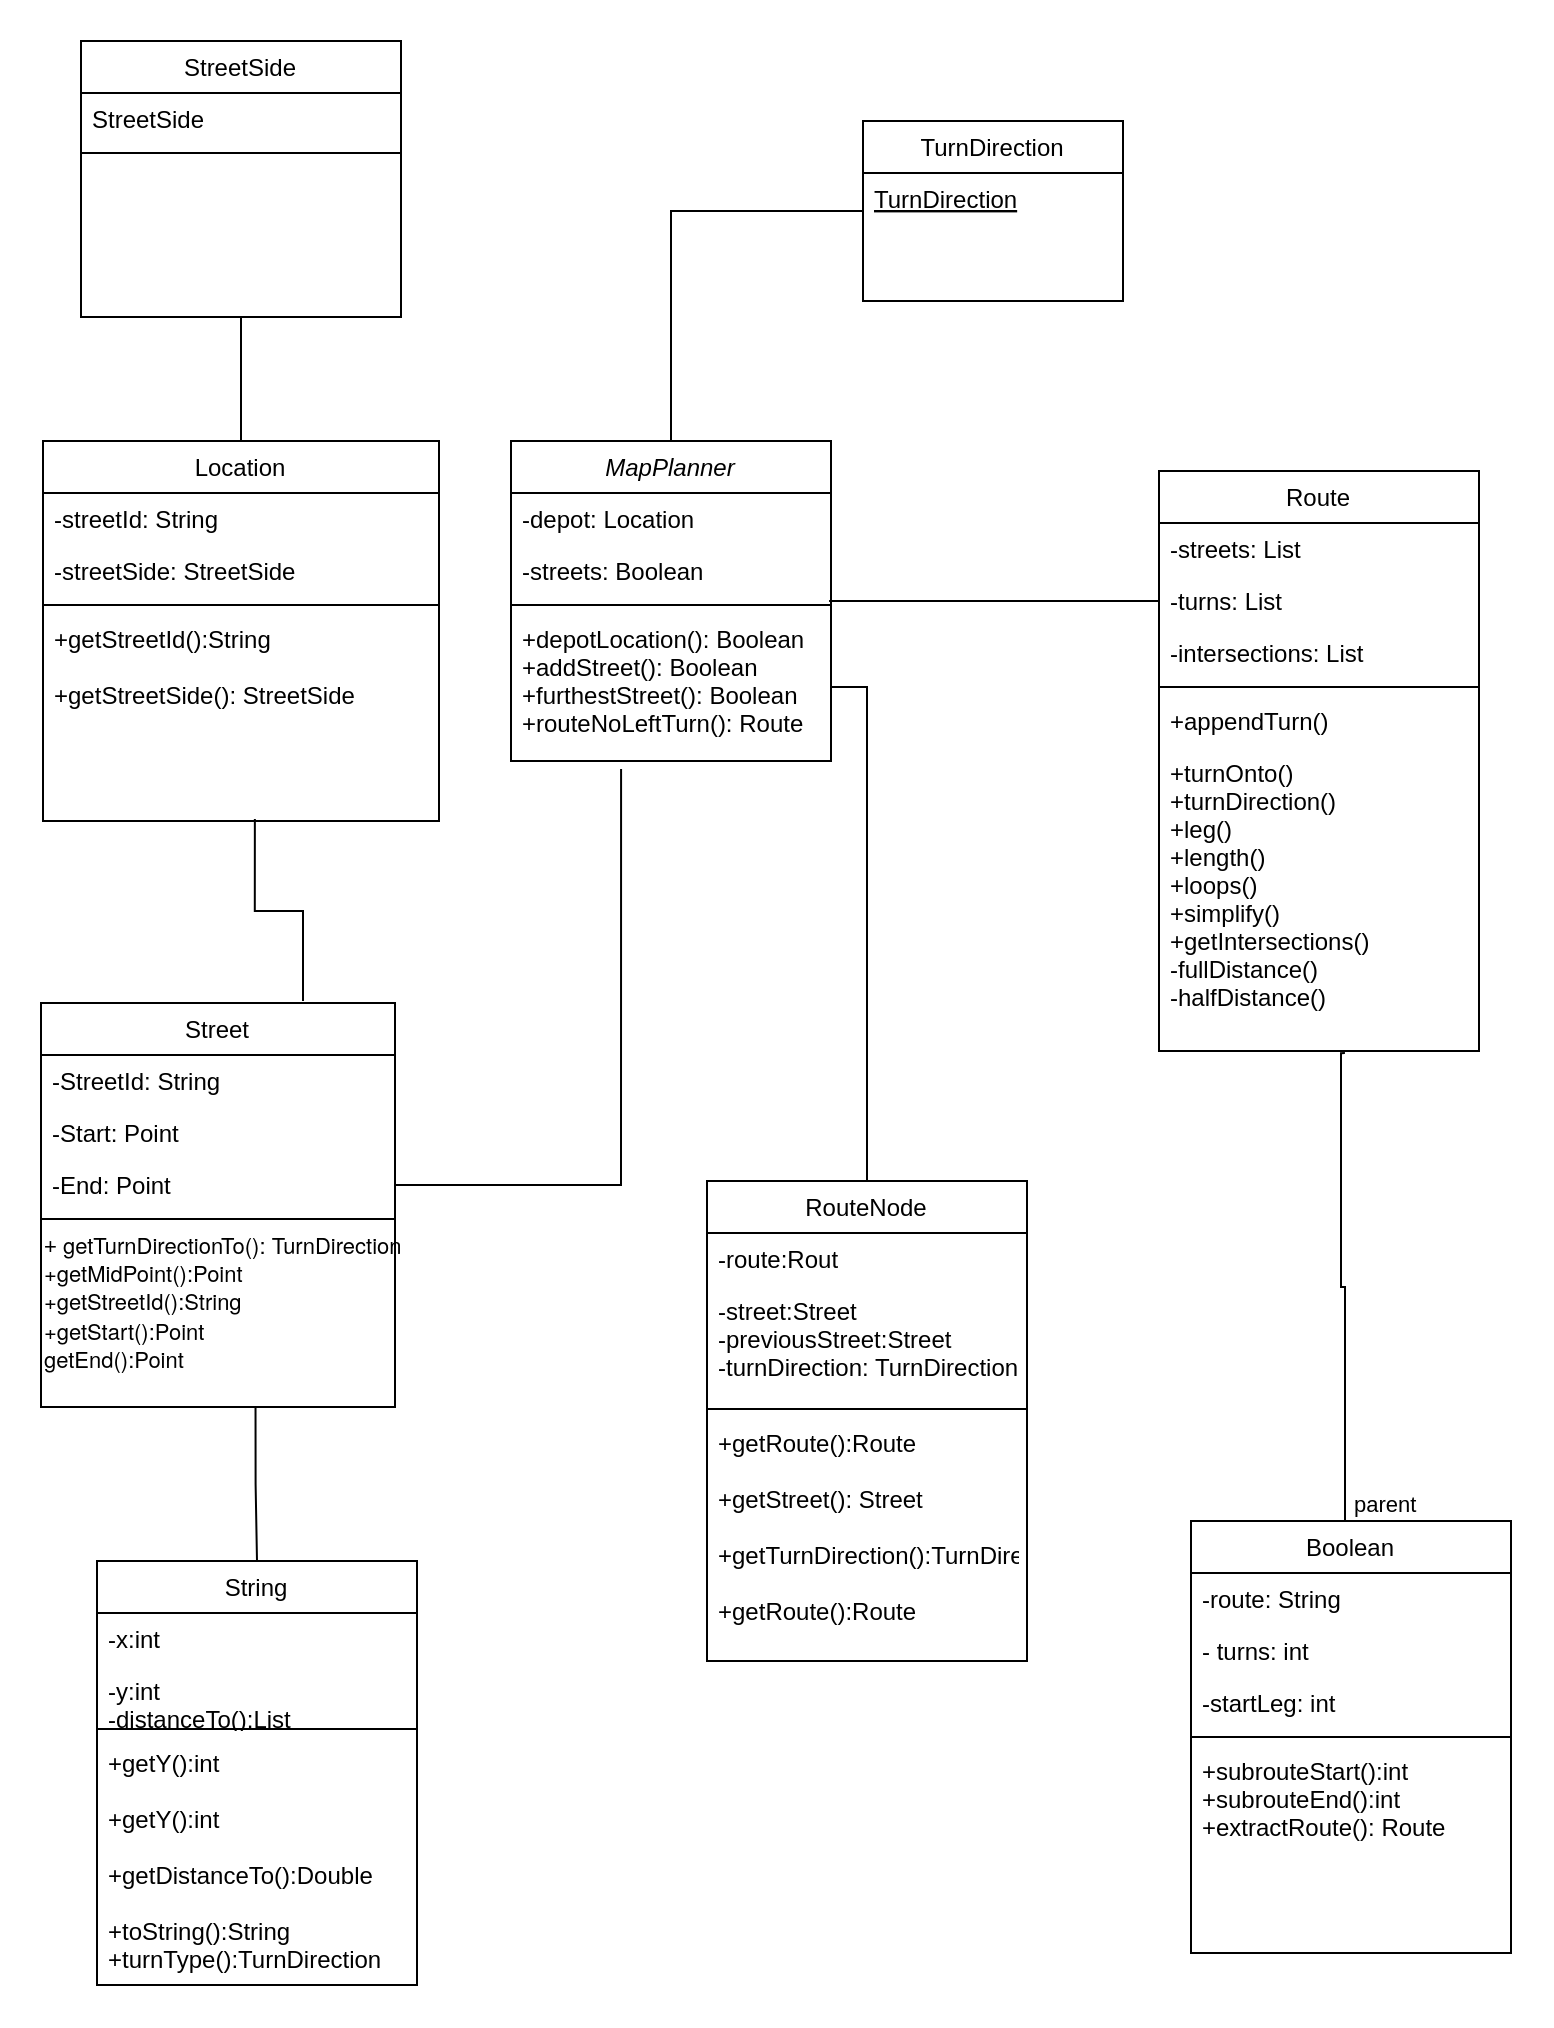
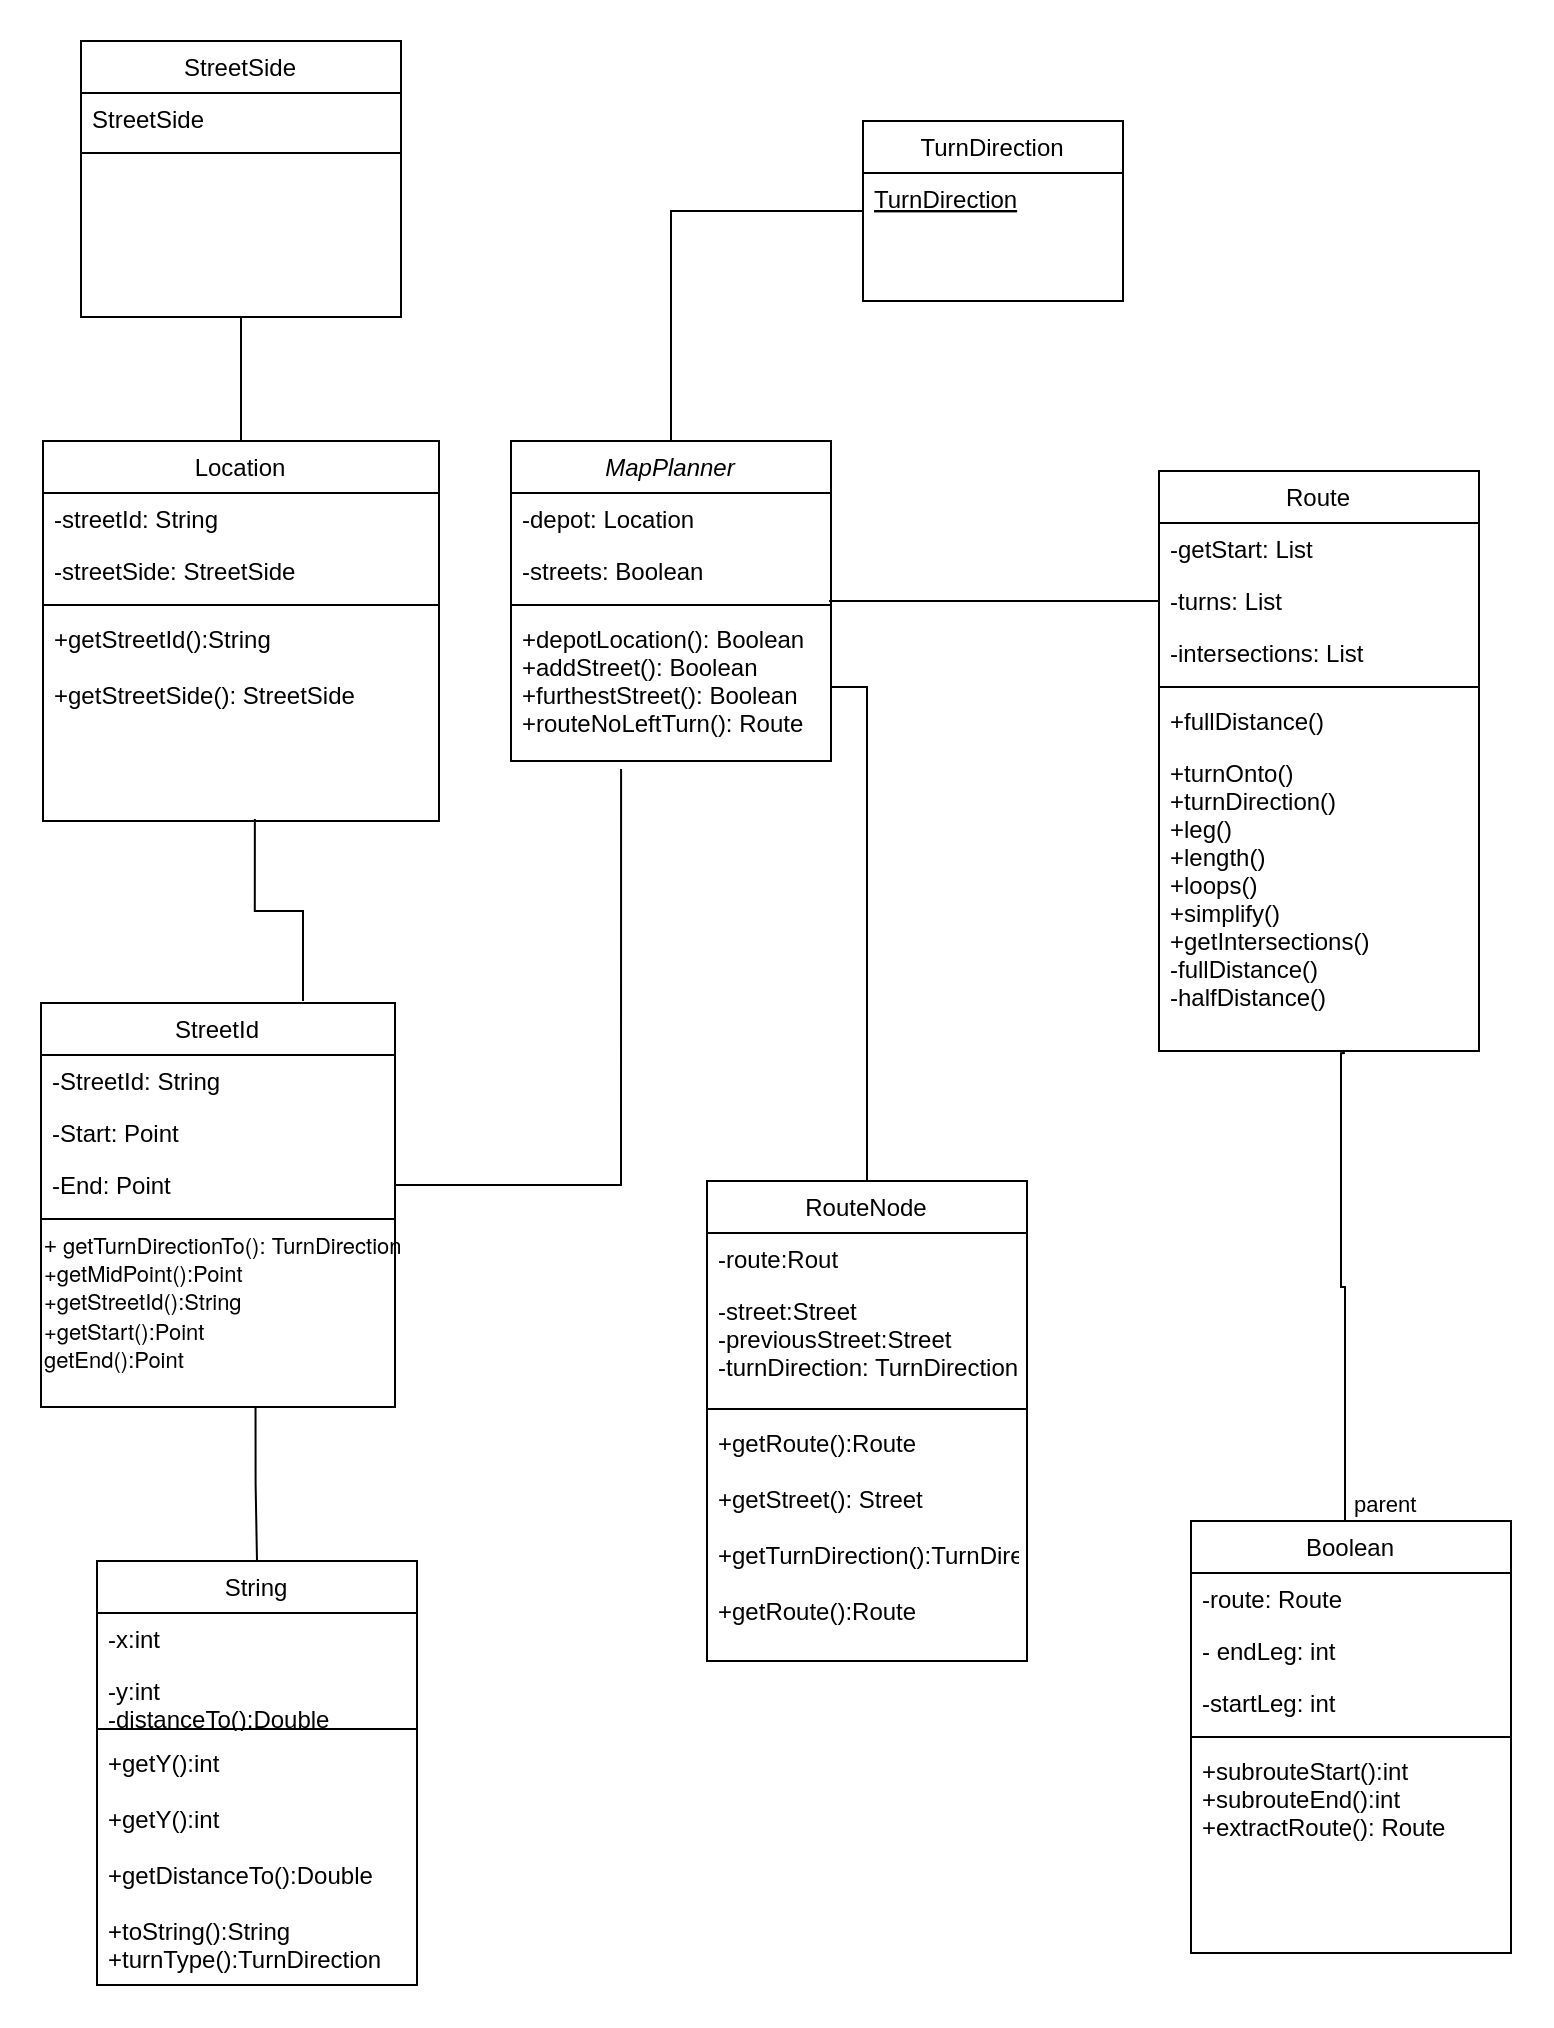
node "-streets: List": label "-streets: List" -> "-getStart: List"
node "+appendTurn()": label "+appendTurn()" -> "+fullDistance()"
node "Street": label "Street" -> "StreetId"
node "-route: String": label "-route: String" -> "-route: Route"
node "- turns: int": label "- turns: int" -> "- endLeg: int"
node "-y:int -distanceTo():List": label "-y:int -distanceTo():List" -> "-y:int -distanceTo():Double"
